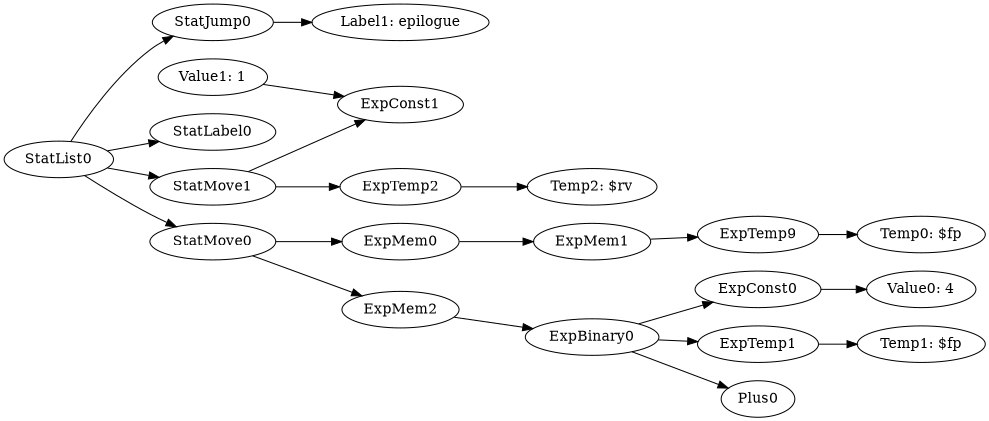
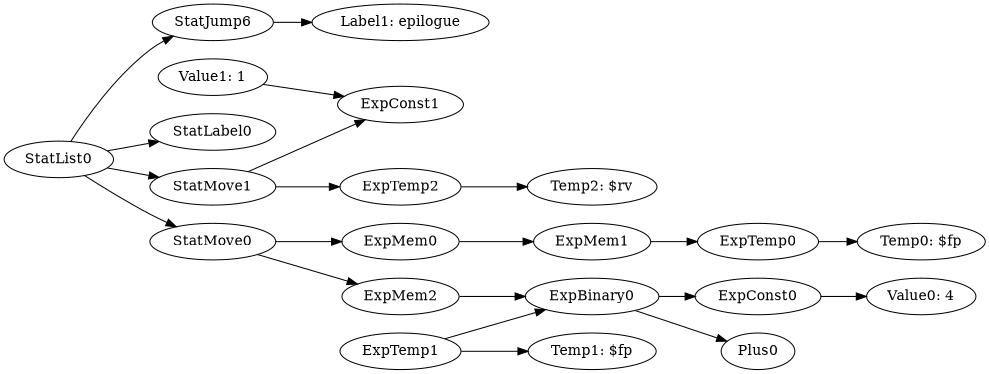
node "StatJump0": label "StatJump0" -> "StatJump6"
node "ExpTemp9": label "ExpTemp9" -> "ExpTemp0"
edge "ExpBinary0" -> "ExpTemp1": reversed
